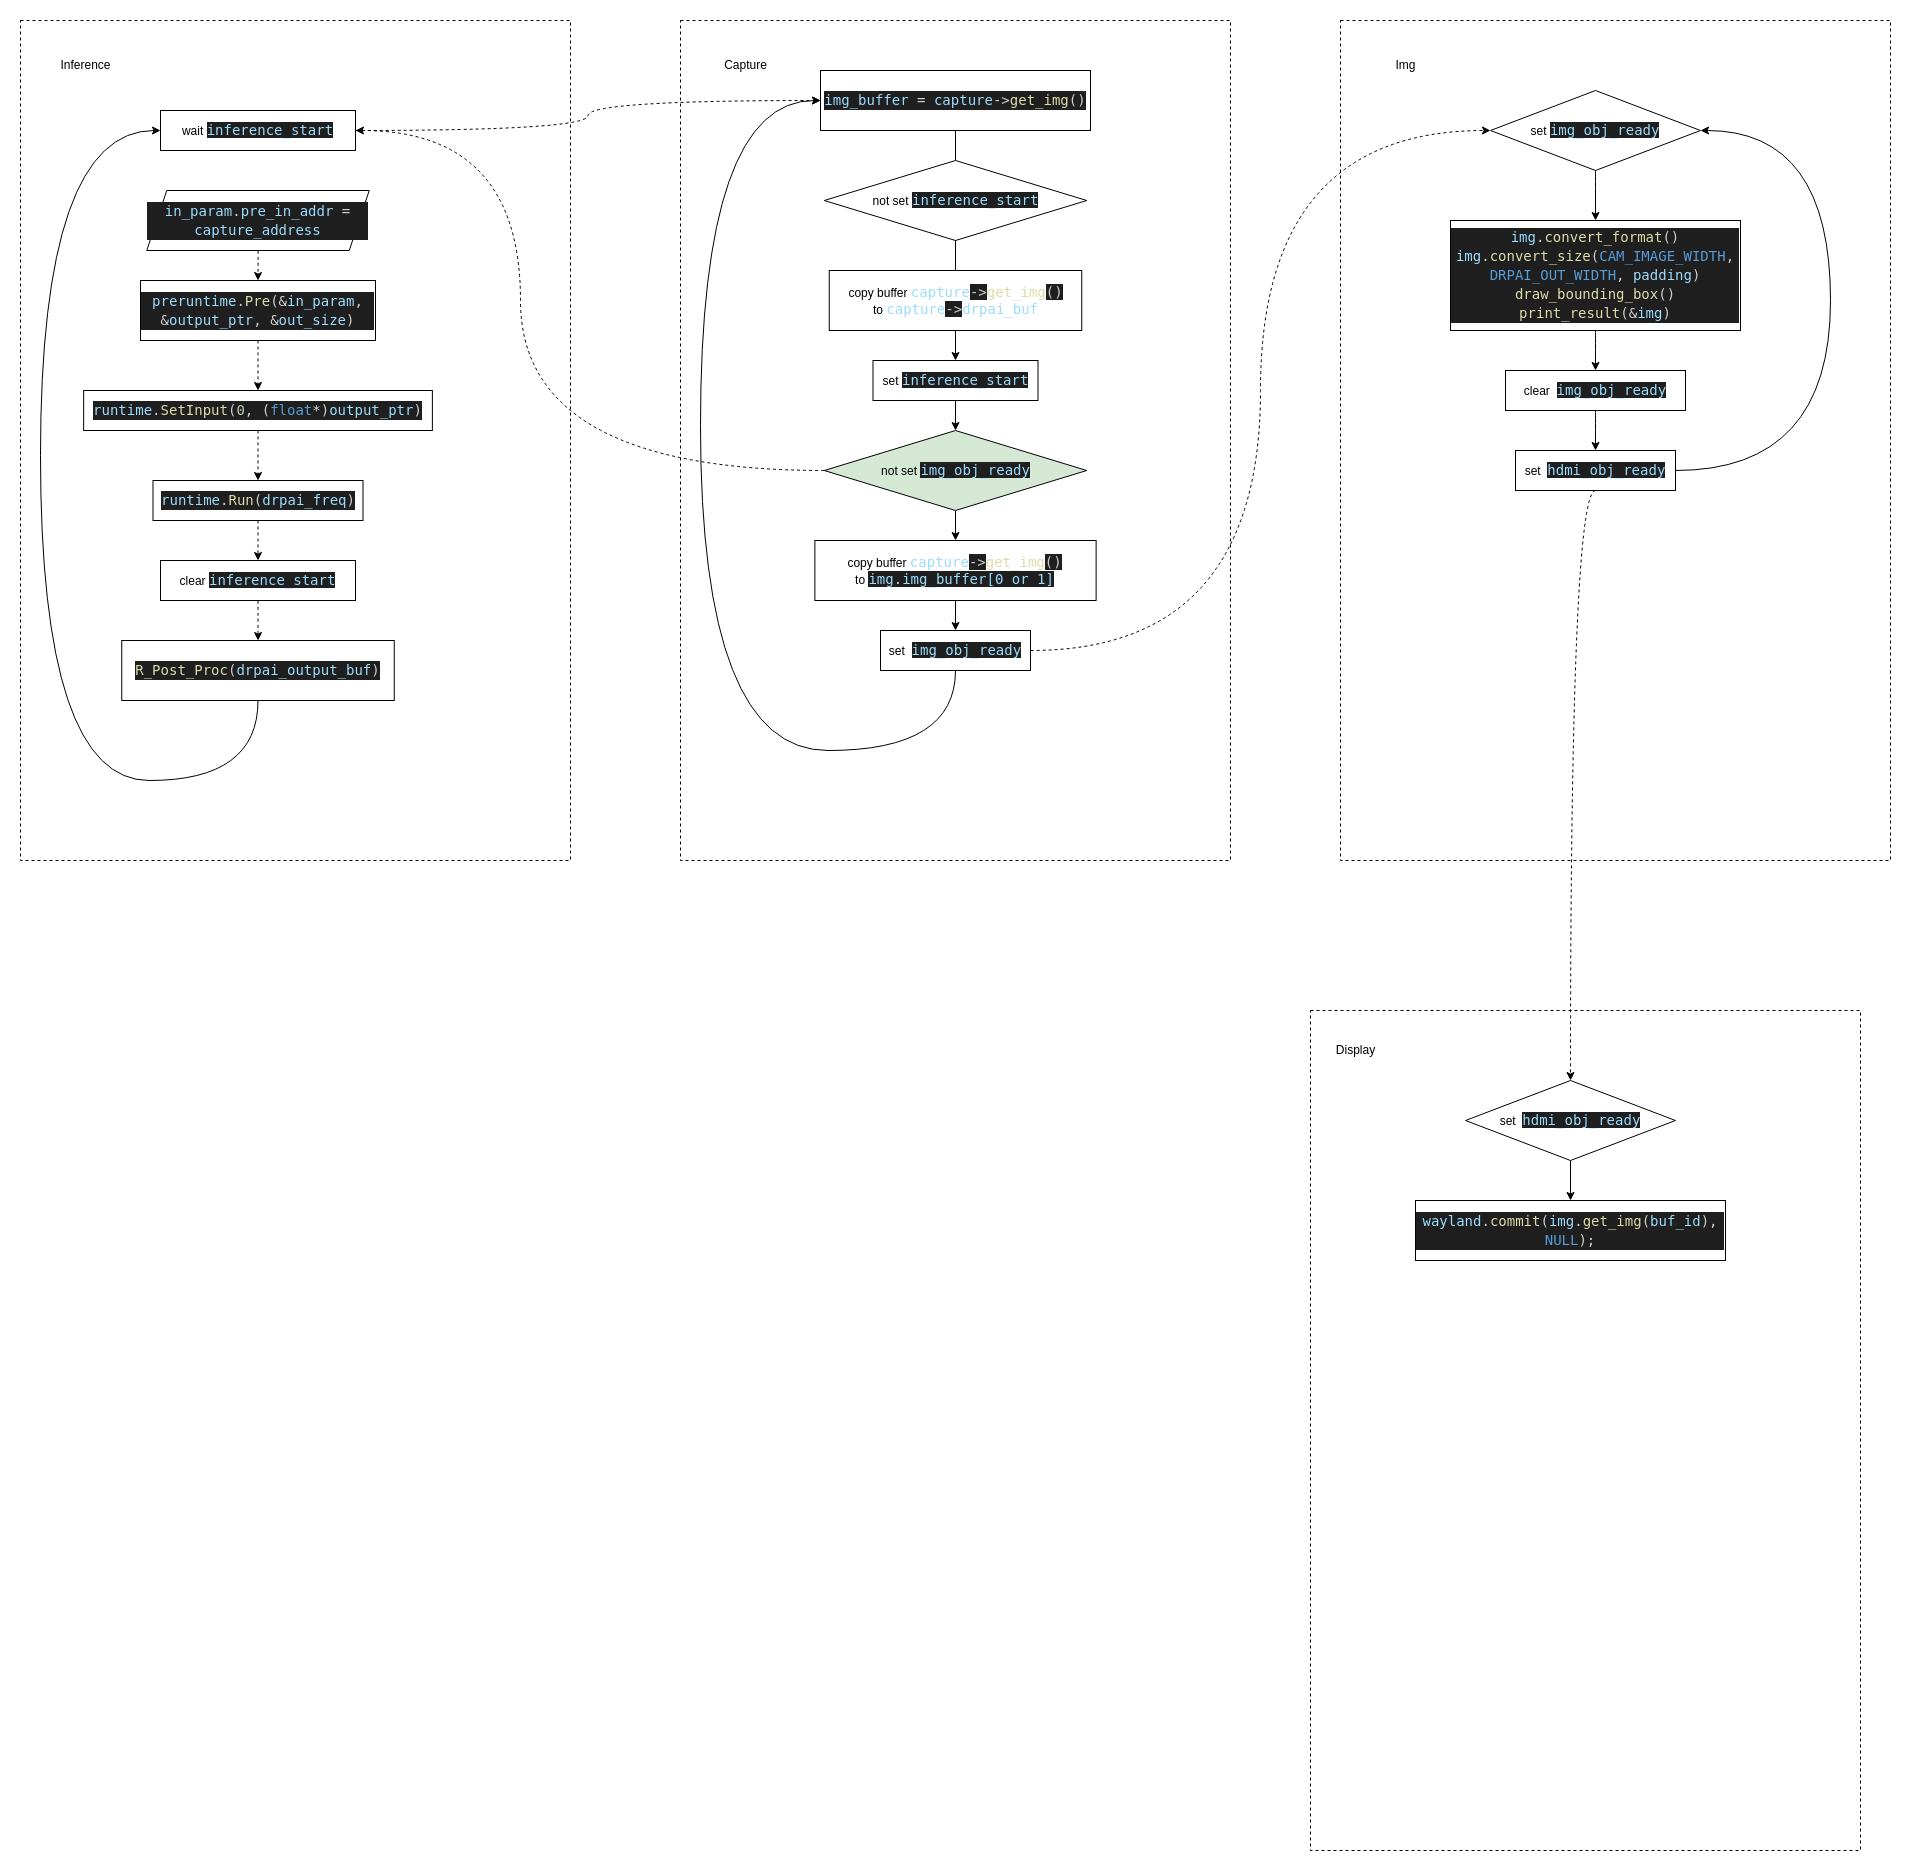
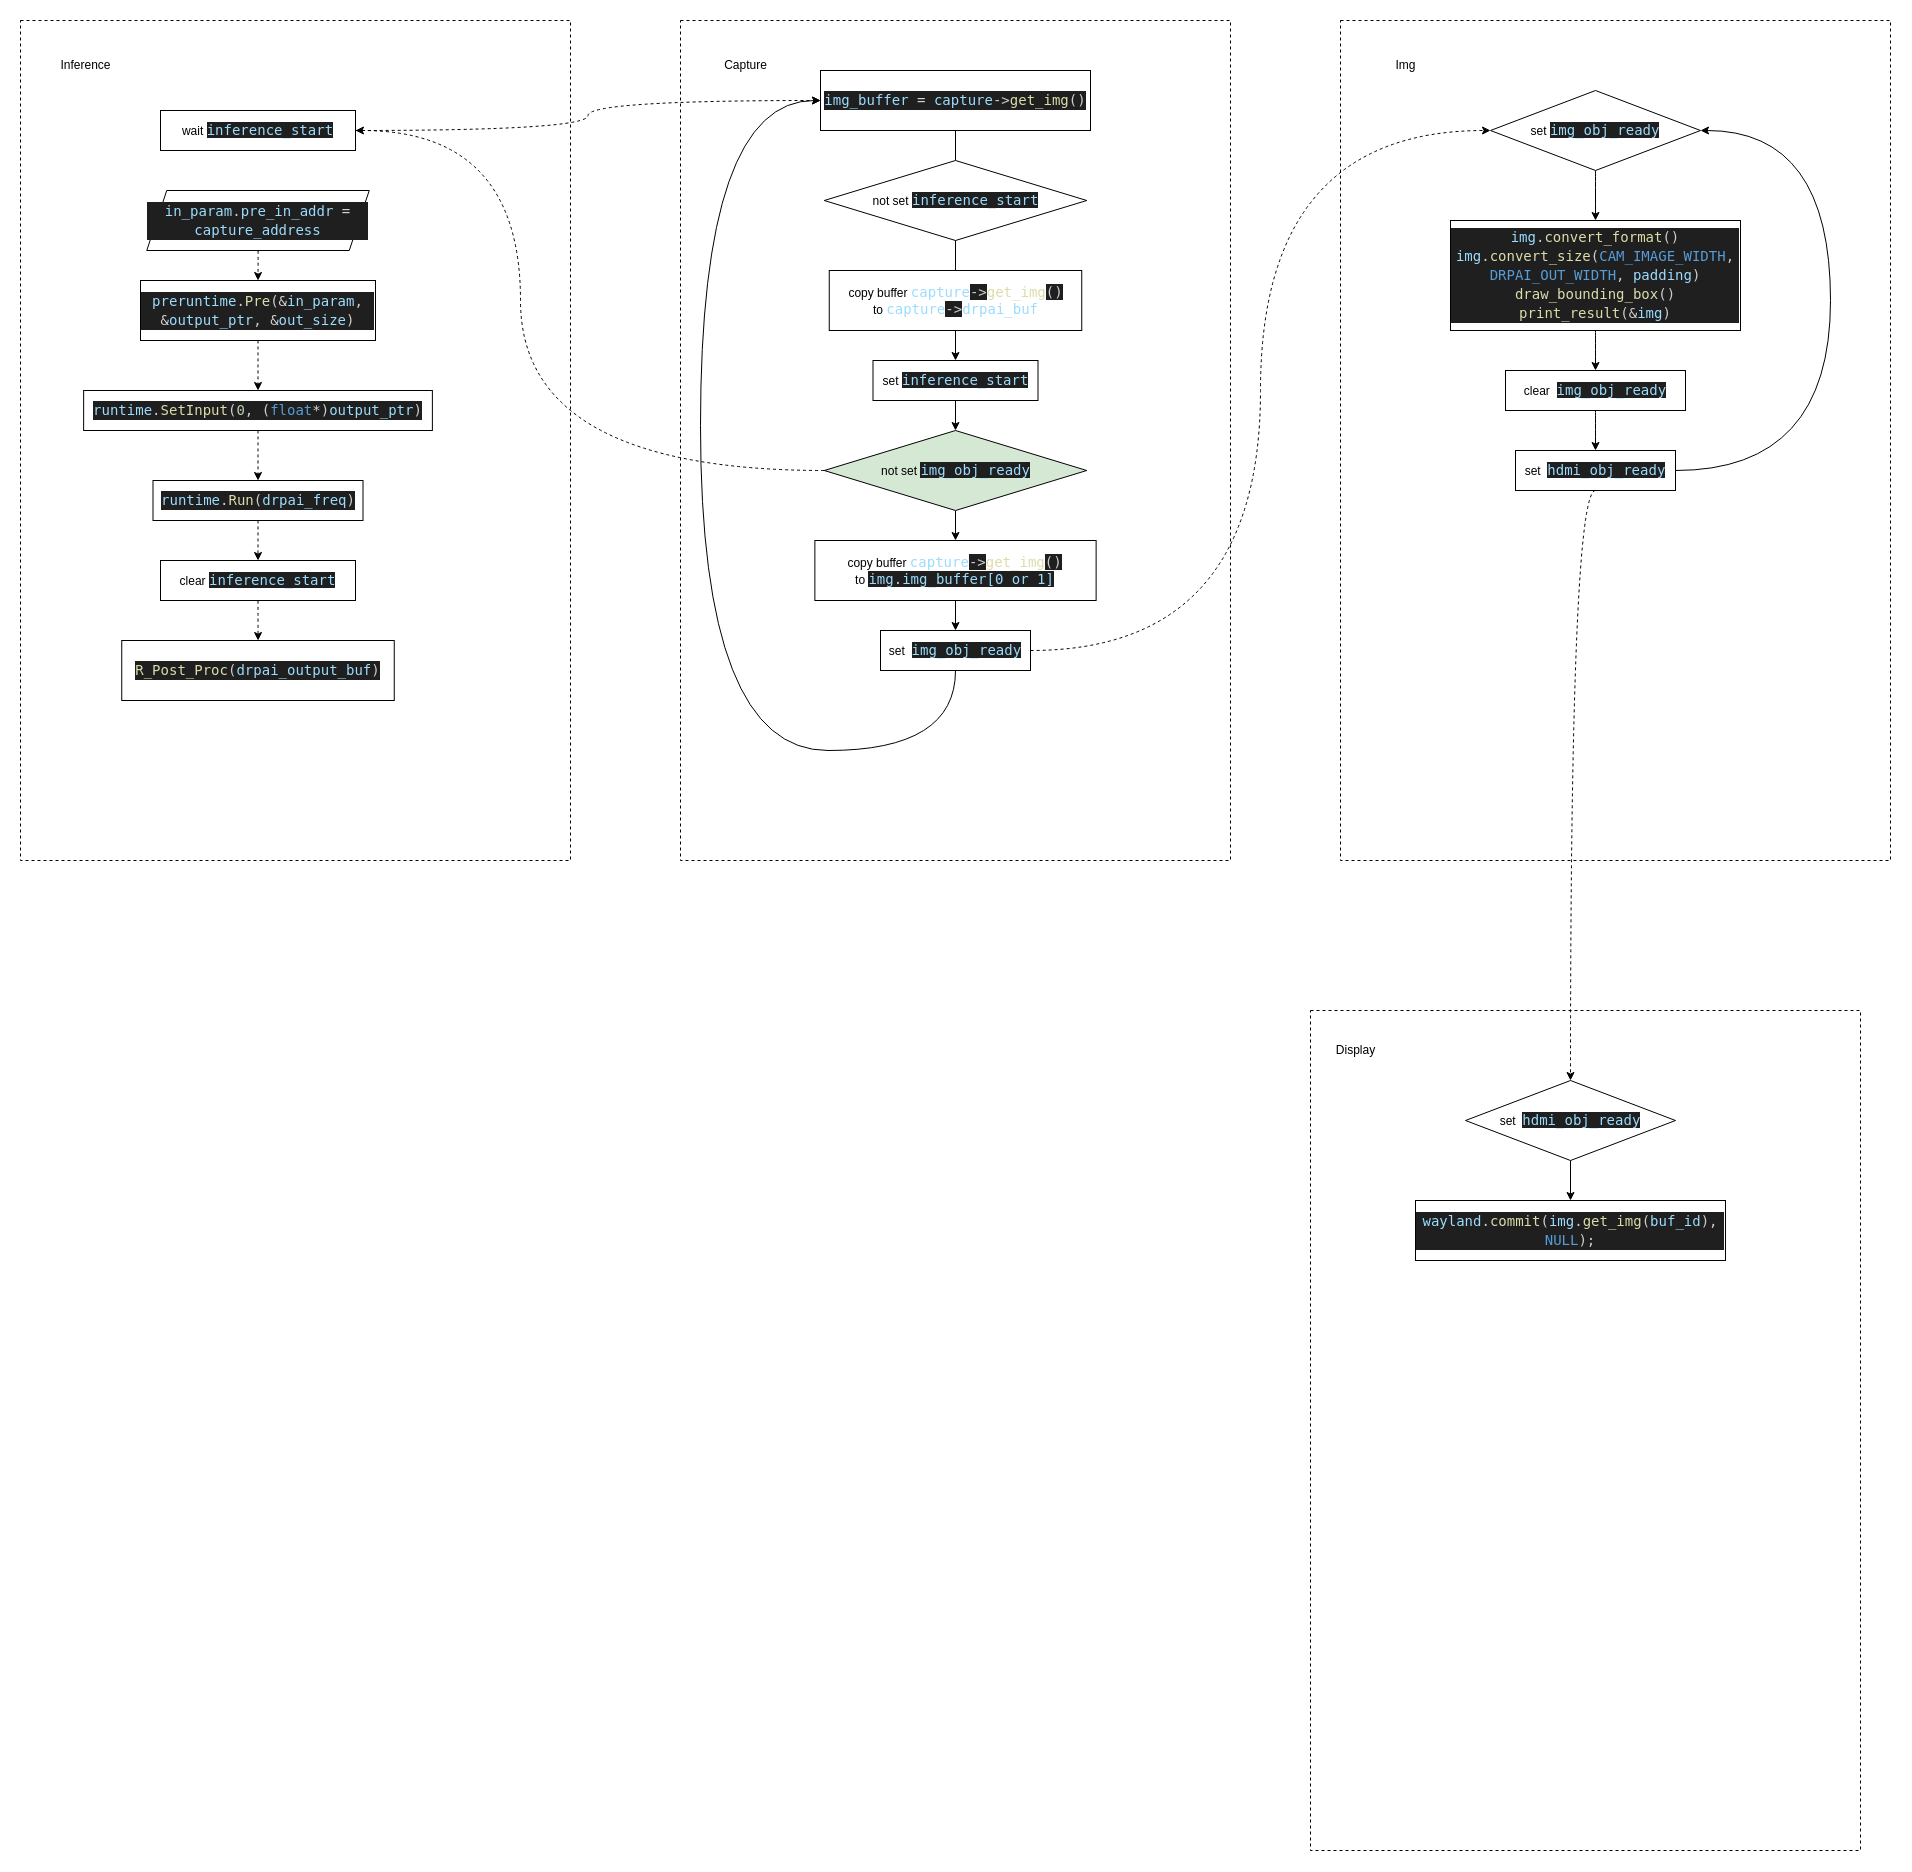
edge "R_Post_Proc(drpai_output_buf)" -> "wait inference_start": removed
